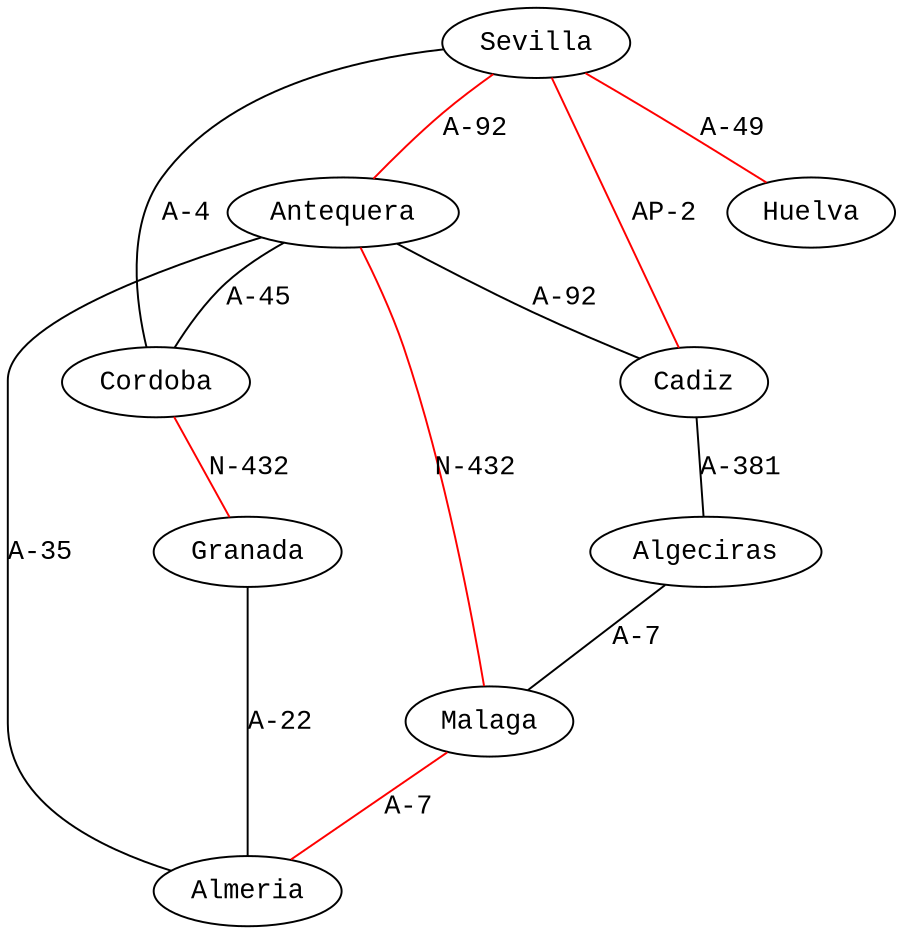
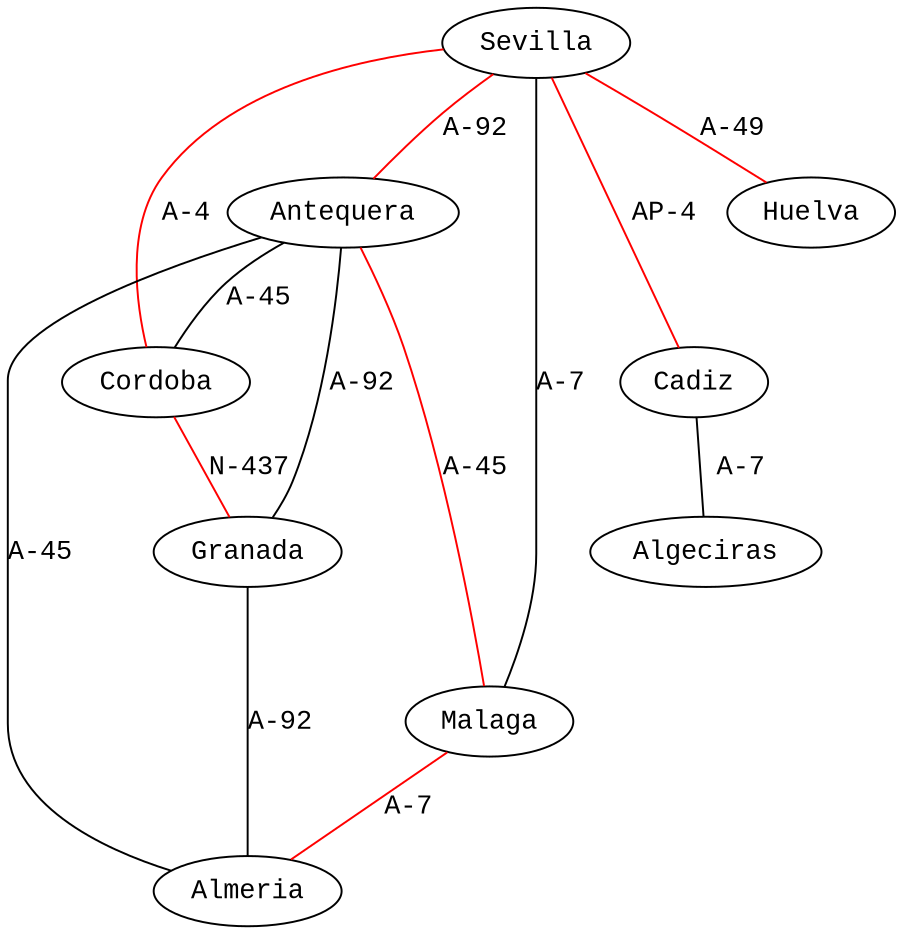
edge "Sevilla" -- "Cordoba": color black -> red
edge "Sevilla" -- "Cadiz": label "AP-2" -> "AP-4"
edge "Antequera" -- "Cadiz": now "Antequera" -- "Granada"
edge "Cordoba" -- "Granada": label "N-432" -> "N-437"
edge "Antequera" -- "Malaga": label "N-432" -> "A-45"
edge "Cadiz" -- "Algeciras": label "A-381" -> "A-7"
edge "Antequera" -- "Almeria": label "A-35" -> "A-45"
edge "Algeciras" -- "Malaga": now "Sevilla" -- "Malaga"
edge "Granada" -- "Almeria": label "A-22" -> "A-92"
